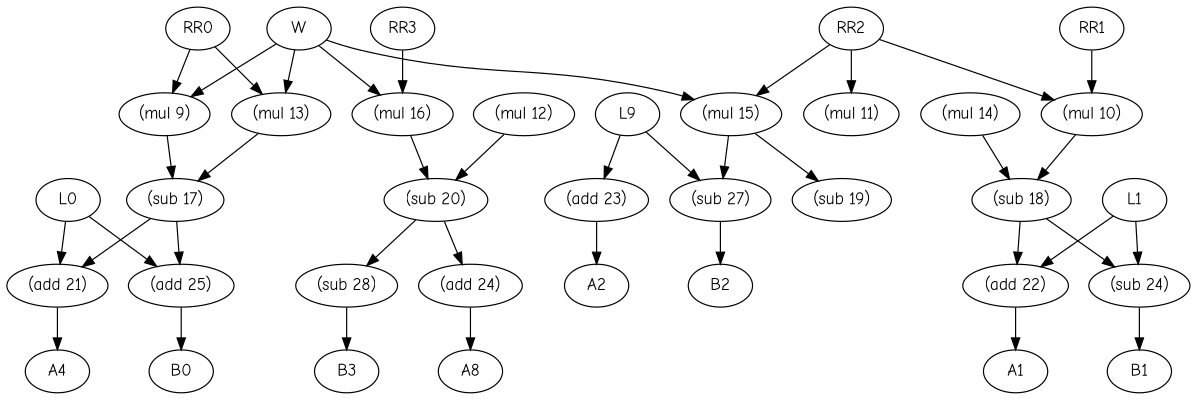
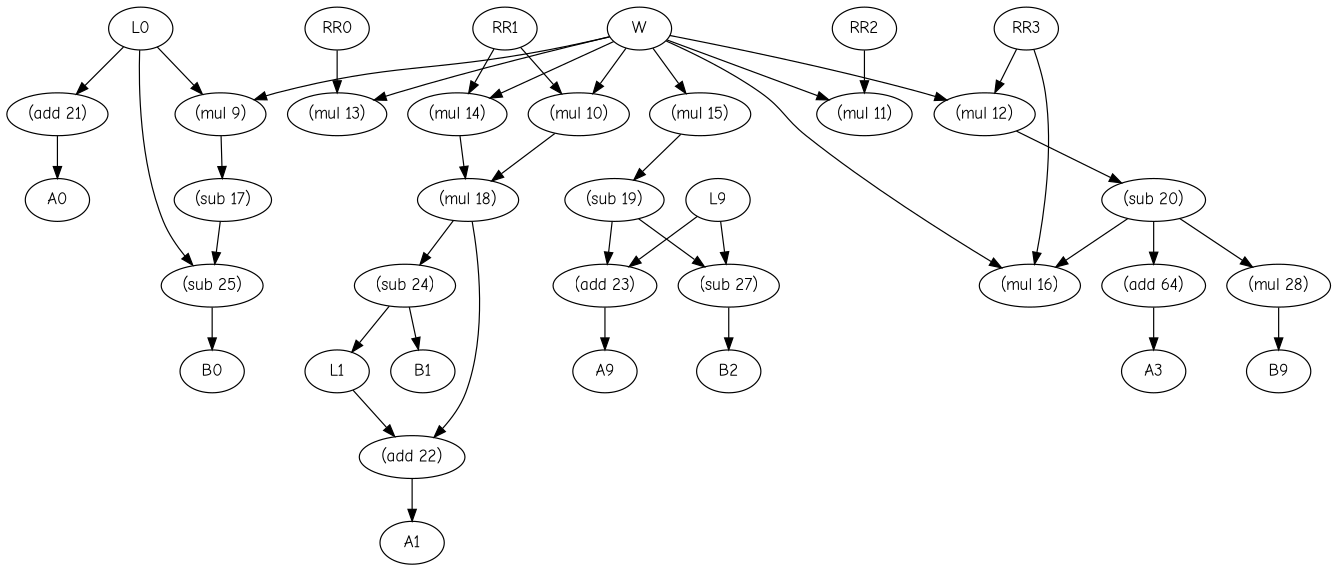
edge "W" -> "(mul 12)": added
edge "RR3" -> "(mul 12)": added
edge "RR0" -> "(mul 9)": now "L0" -> "(mul 9)"
edge "RR1" -> "(mul 14)": added
edge "RR2" -> "(mul 15)": removed
edge "W" -> "(mul 14)": added
edge "W" -> "(mul 11)": added
edge "RR2" -> "(mul 10)": now "W" -> "(mul 10)"
edge "(mul 15)" -> "(sub 27)": now "(sub 19)" -> "(sub 27)"
edge "(mul 16)" -> "(sub 20)": reversed
edge "(mul 13)" -> "(sub 17)": removed
node "(sub 18)": label "(sub 18)" -> "(mul 18)"
edge "(sub 17)" -> "(add 21)": removed
edge "(sub 19)" -> "(add 23)": added
edge "L1" -> "(sub 24)": reversed
node "(add 25)": label "(add 25)" -> "(sub 25)"
node "(sub 28)": label "(sub 28)" -> "(mul 28)"
node "(add 24)": label "(add 24)" -> "(add 64)"
node "A2": label "A2" -> "A9"
node "A4": label "A4" -> "A0"
node "B3": label "B3" -> "B9"
node "A8": label "A8" -> "A3"
